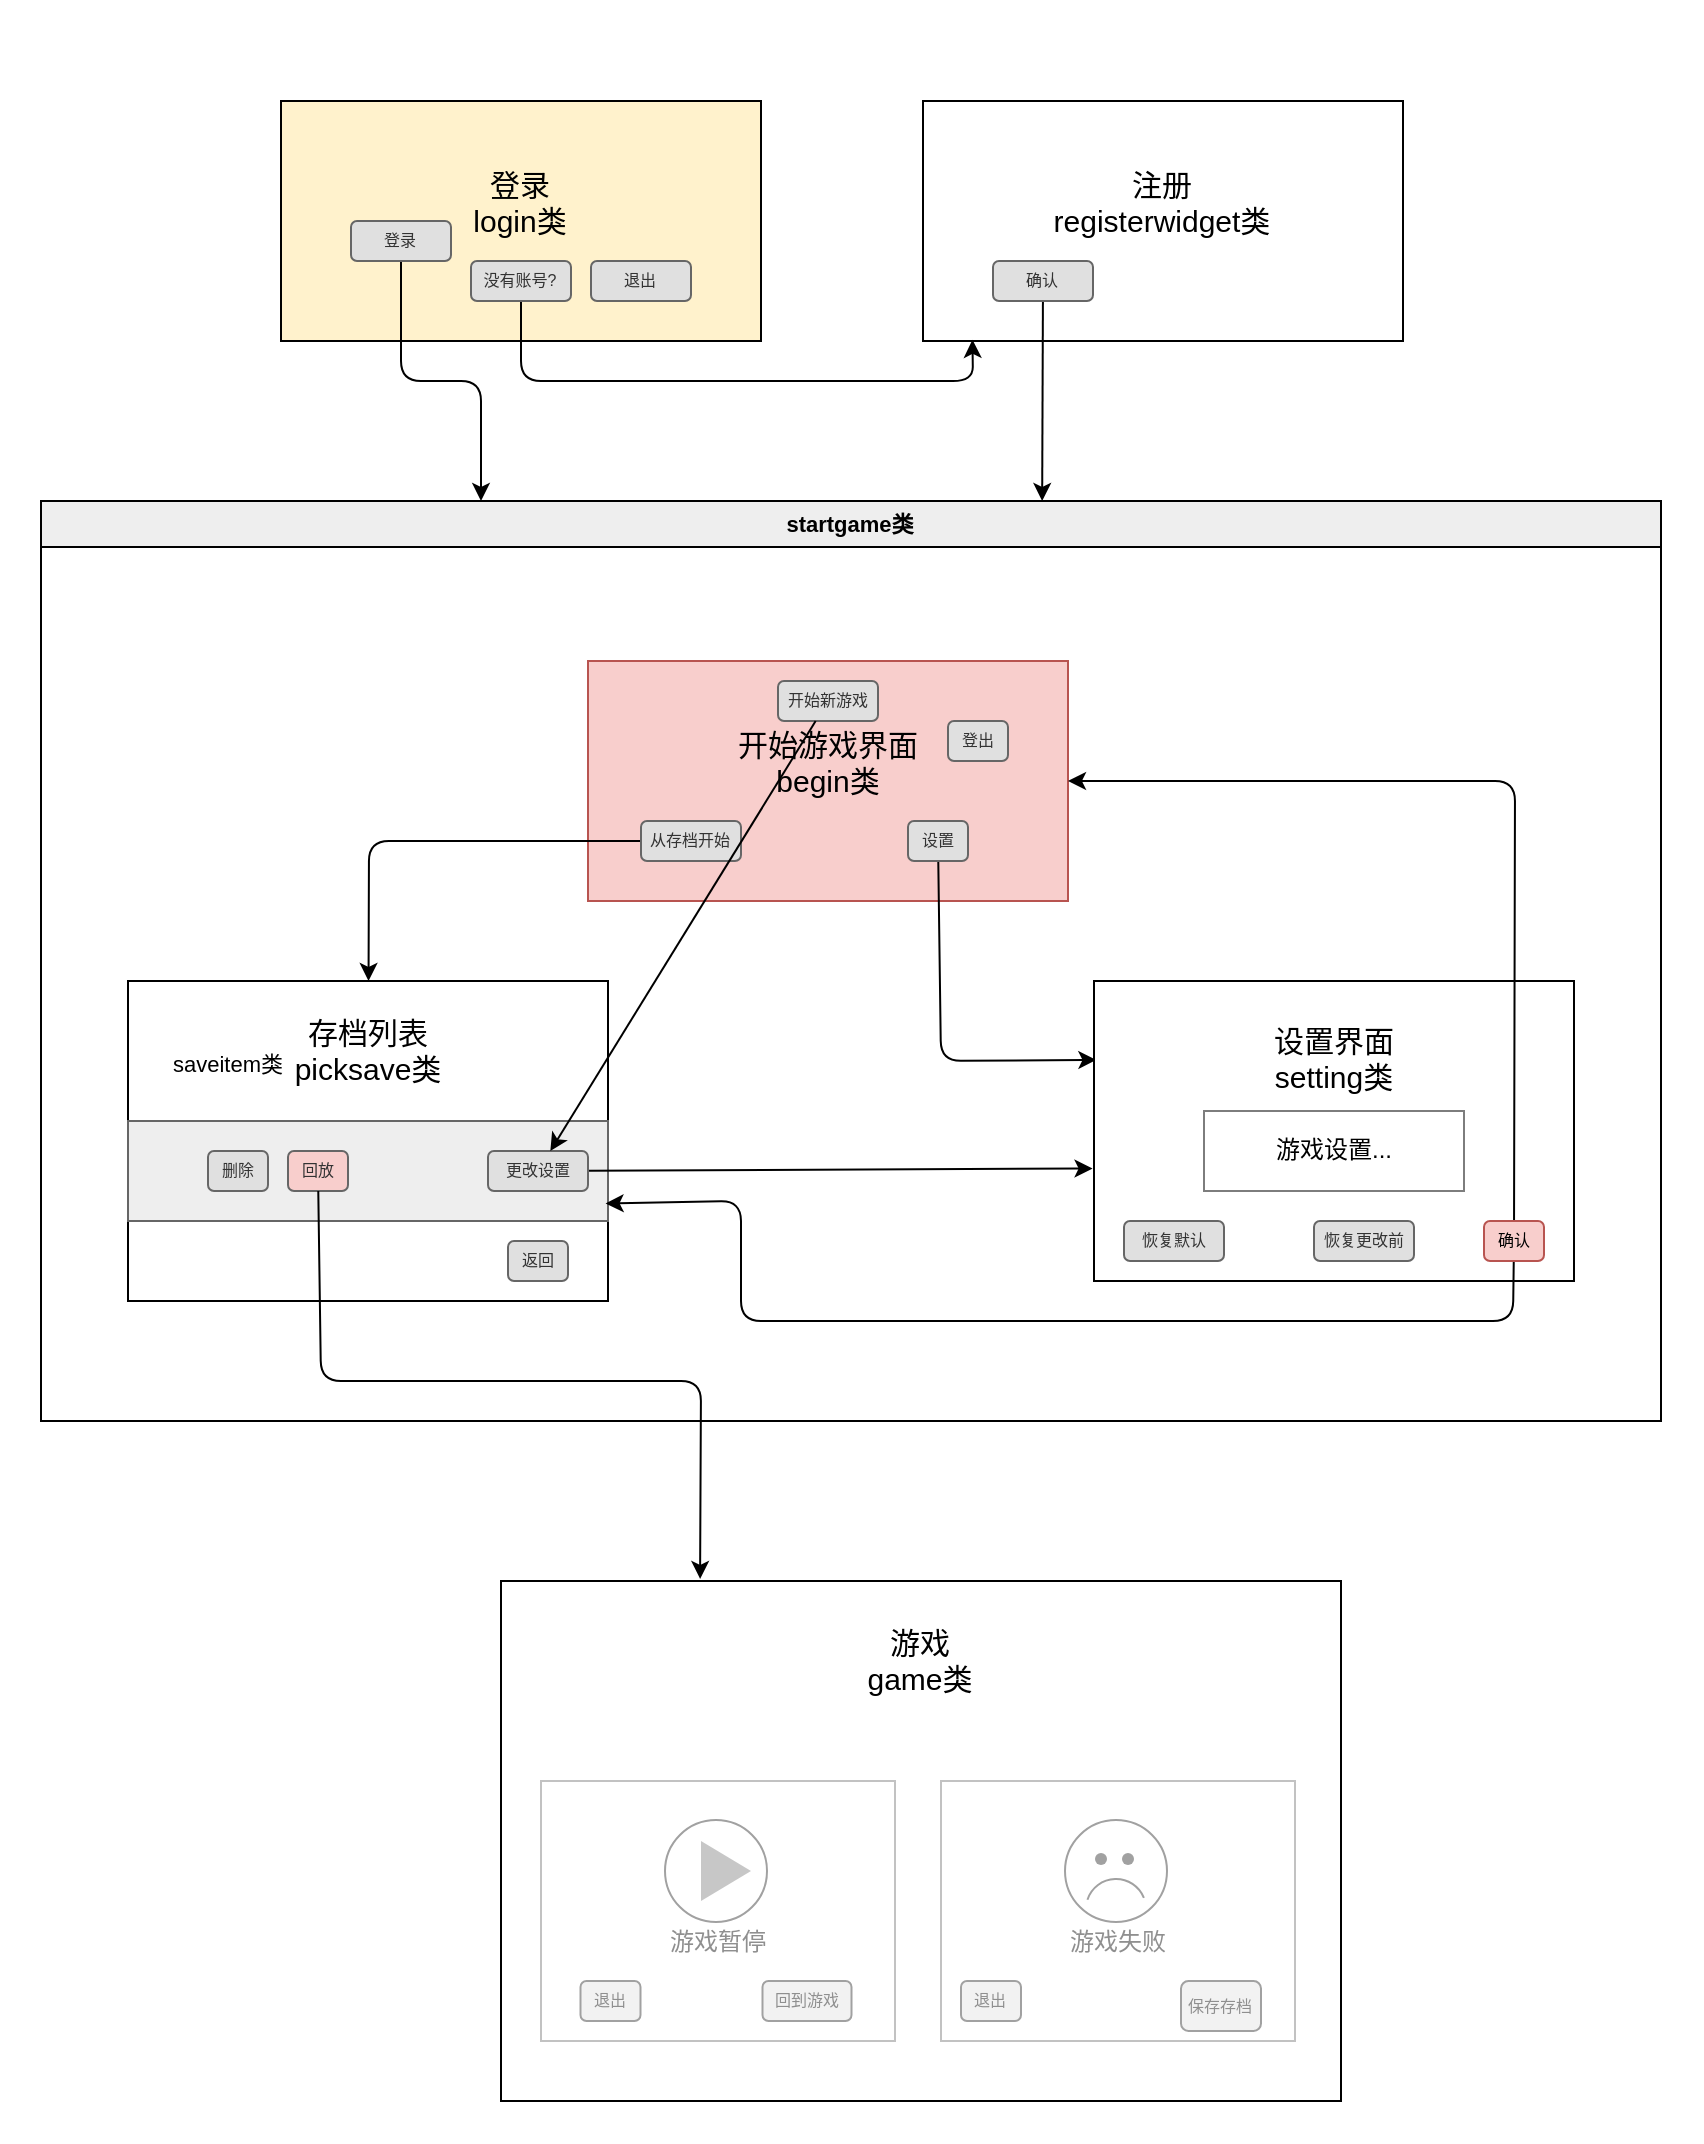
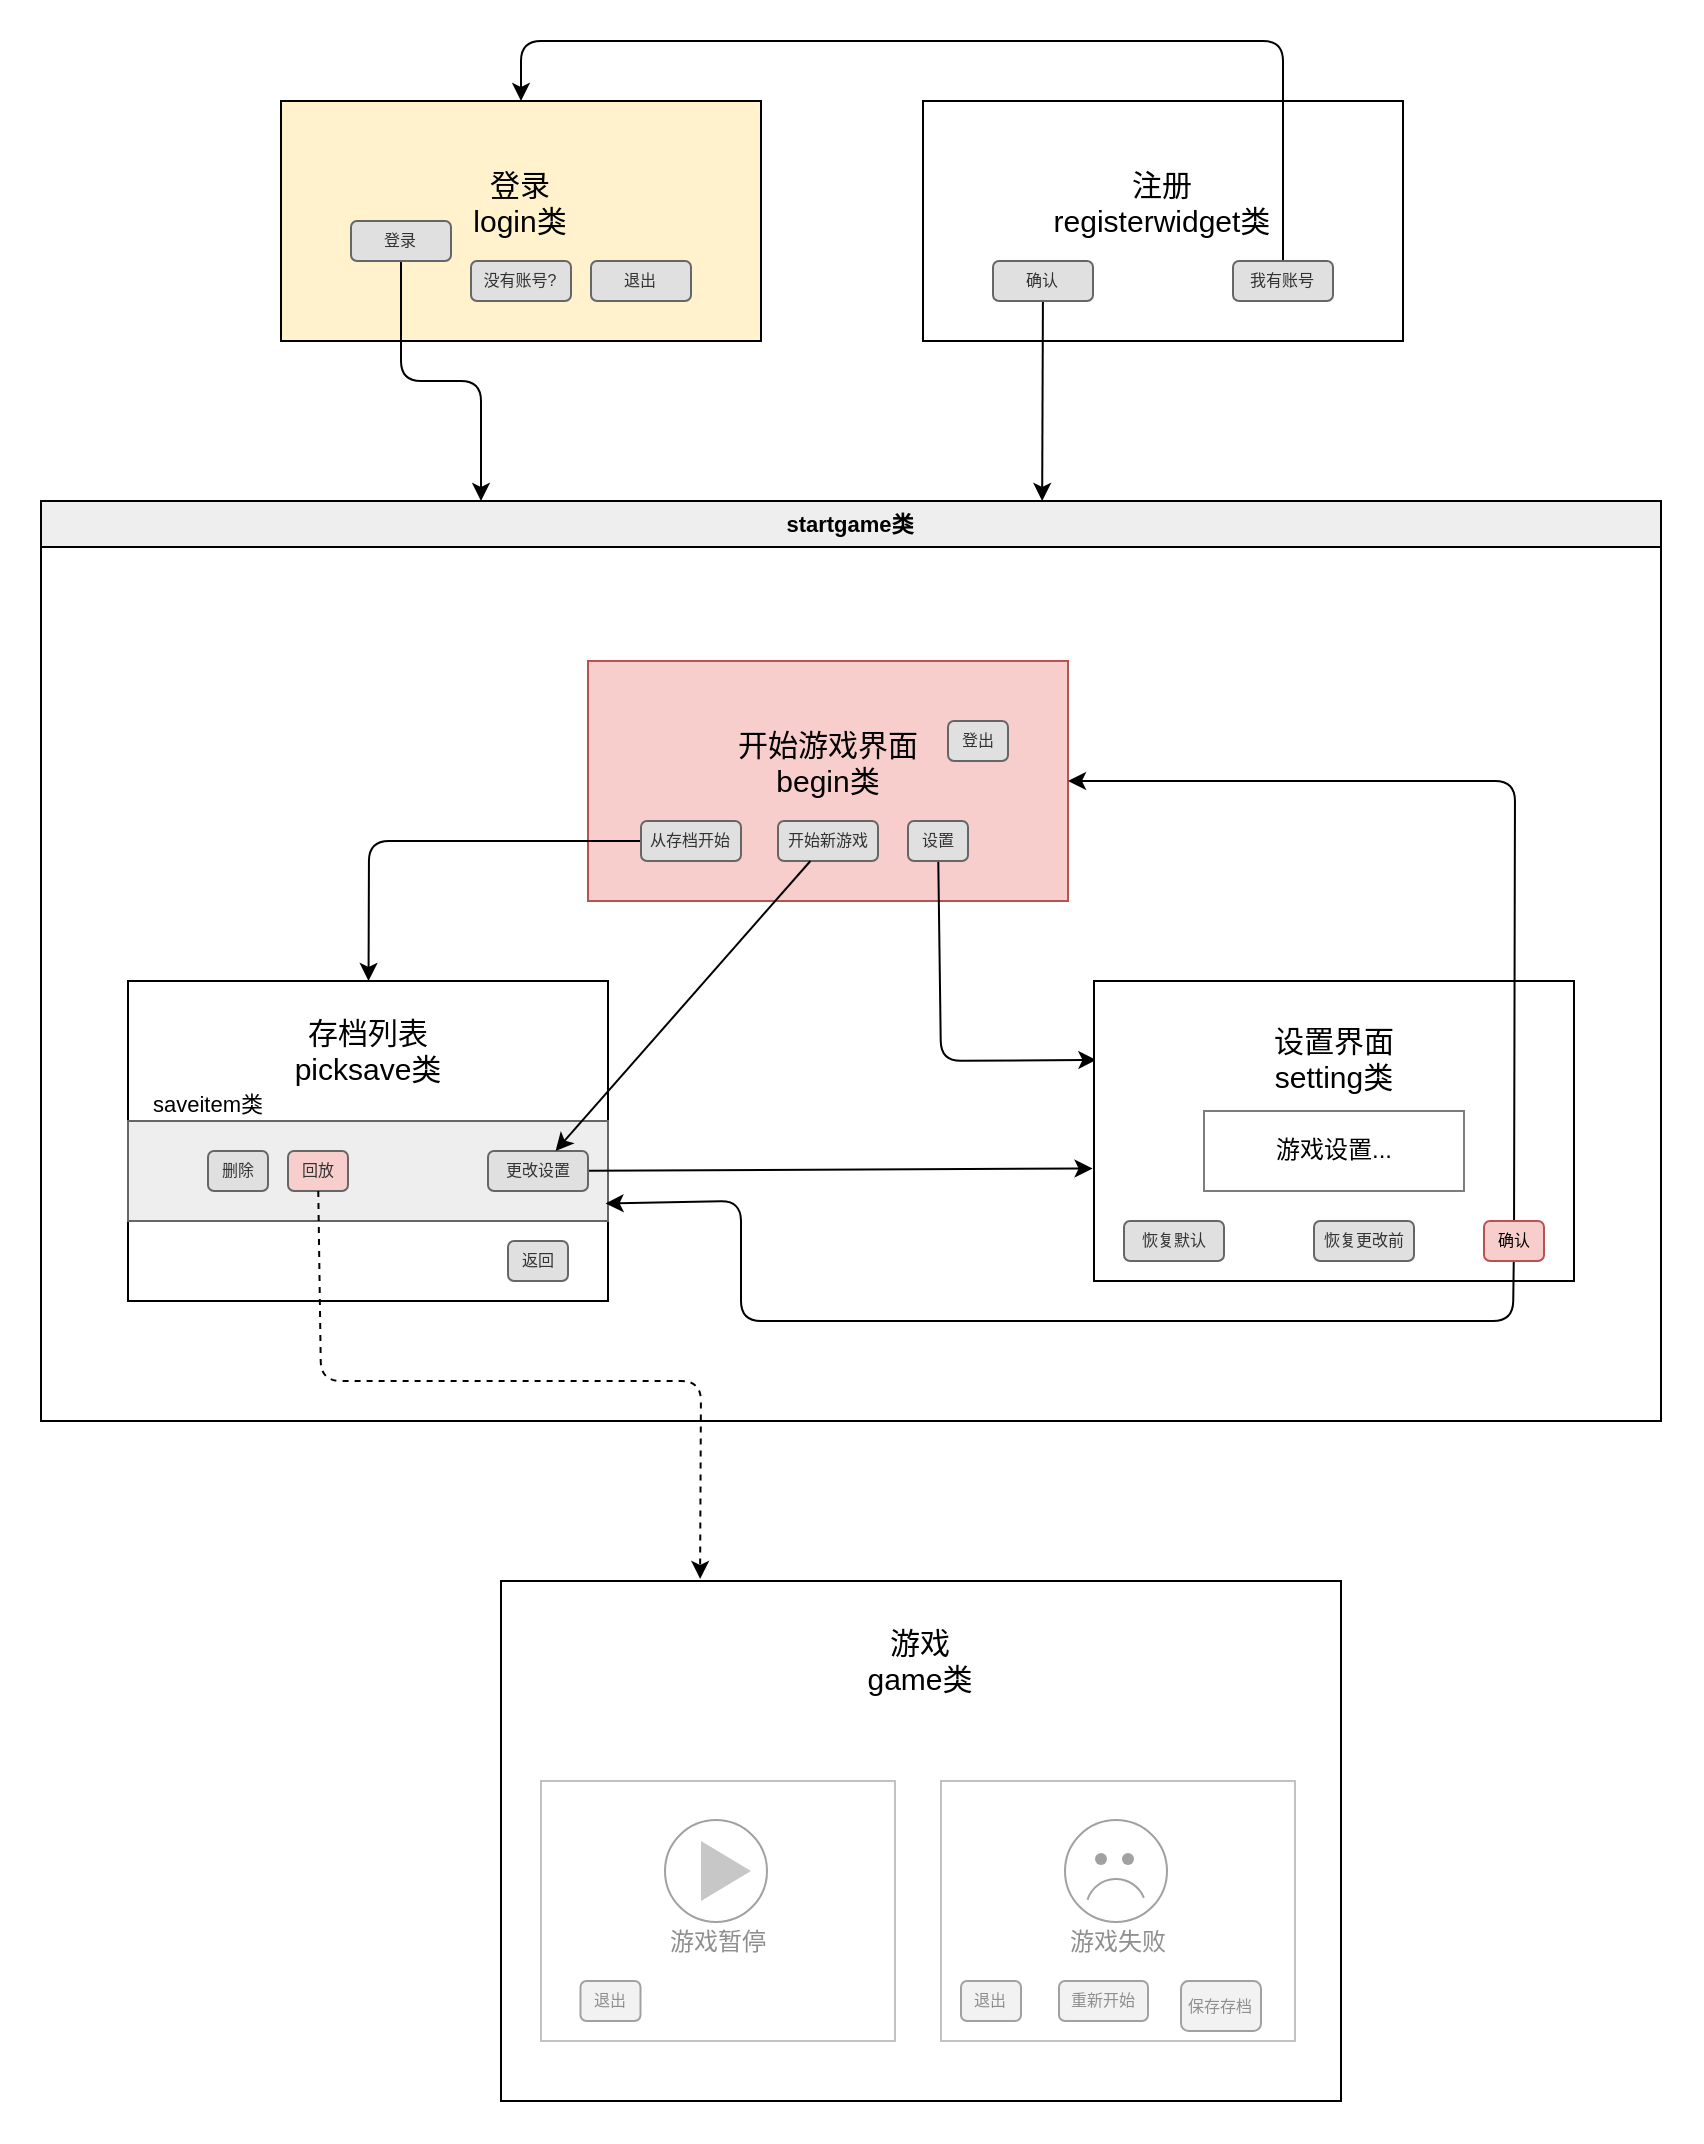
edge "我有账号" -> "登录 login类": added
node "我有账号": added
edge "没有账号?" -> "注册 registerwidget类": removed
node "开始新游戏": moved (828, 701) -> (828, 841)
node "saveitem类": moved (228, 1061) -> (208, 1101)
edge "回放" -> "游戏 game类": style solid -> dashed
node "回到游戏": removed
node "重新开始": added
